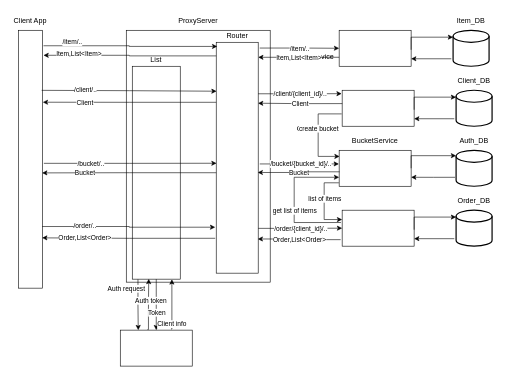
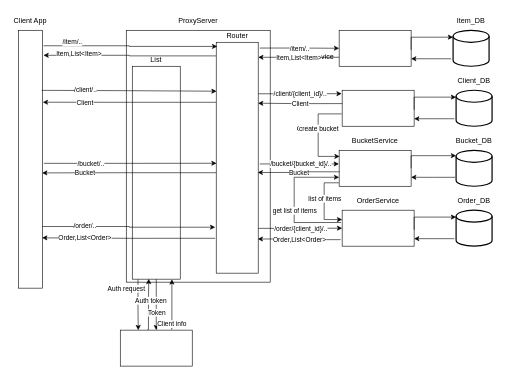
node "Auth_DB": label "Auth_DB" -> "Bucket_DB"
node "OrderService": added
